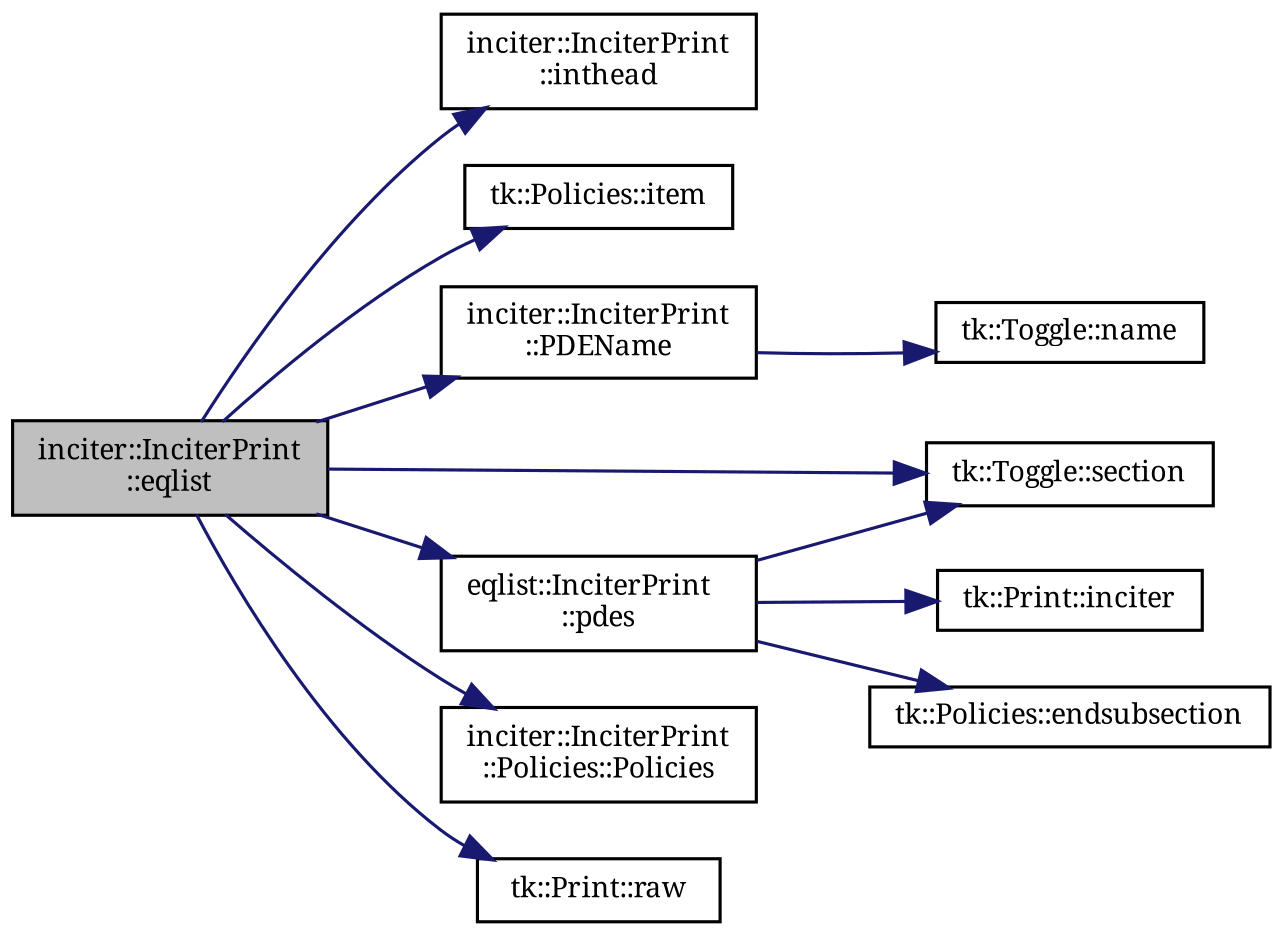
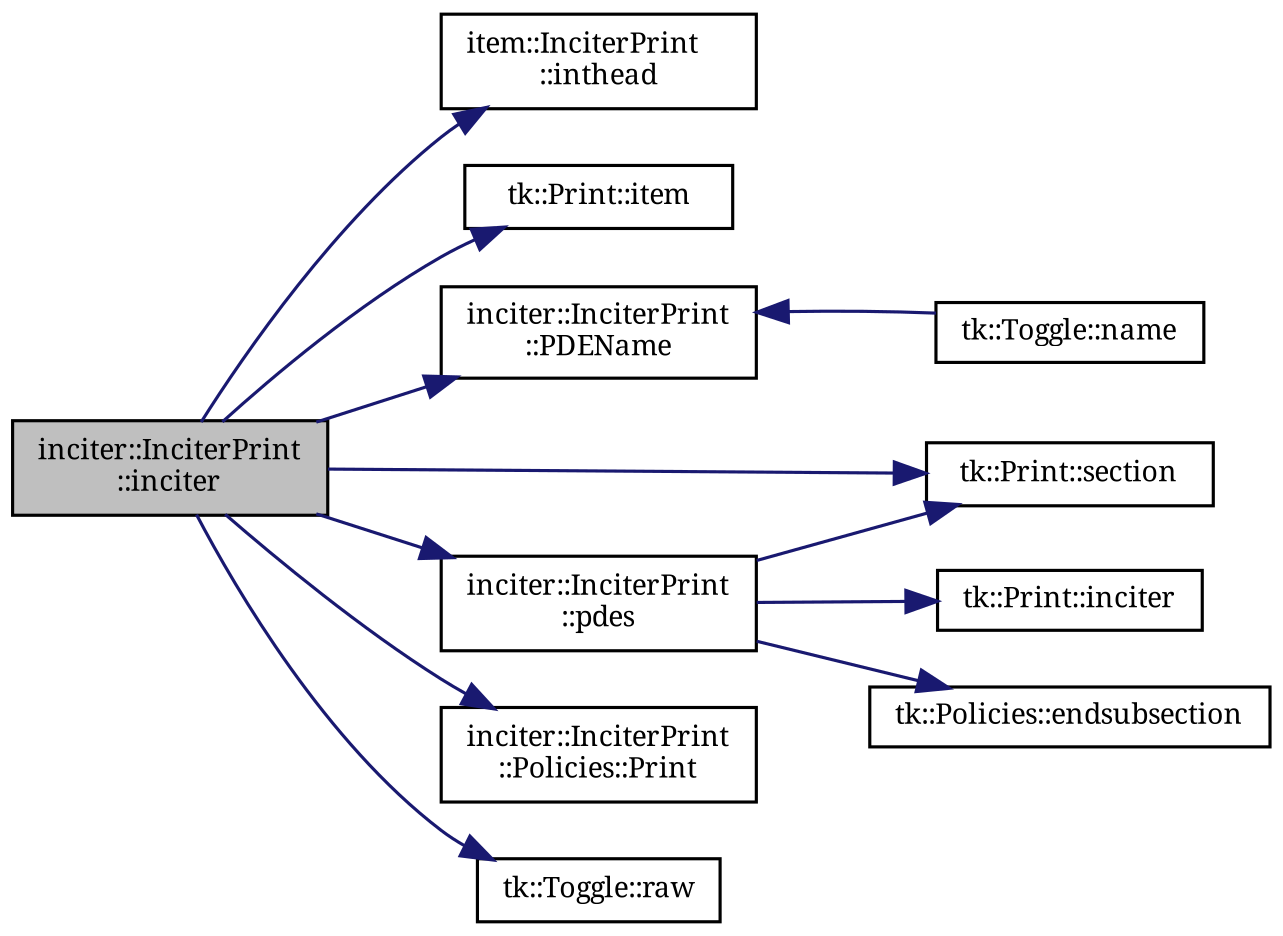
node "inciter::InciterPrint ::inthead": label "inciter::InciterPrint ::inthead" -> "item::InciterPrint ::inthead"
node "tk::Policies::item": label "tk::Policies::item" -> "tk::Print::item"
edge "inciter::InciterPrint ::PDEName" -> "tk::Toggle::name": reversed
node "inciter::InciterPrint ::eqlist": label "inciter::InciterPrint ::eqlist" -> "inciter::InciterPrint ::inciter"
node "tk::Toggle::section": label "tk::Toggle::section" -> "tk::Print::section"
node "eqlist::InciterPrint ::pdes": label "eqlist::InciterPrint ::pdes" -> "inciter::InciterPrint ::pdes"
node "inciter::InciterPrint ::Policies::Policies": label "inciter::InciterPrint ::Policies::Policies" -> "inciter::InciterPrint ::Policies::Print"
node "tk::Print::raw": label "tk::Print::raw" -> "tk::Toggle::raw"
